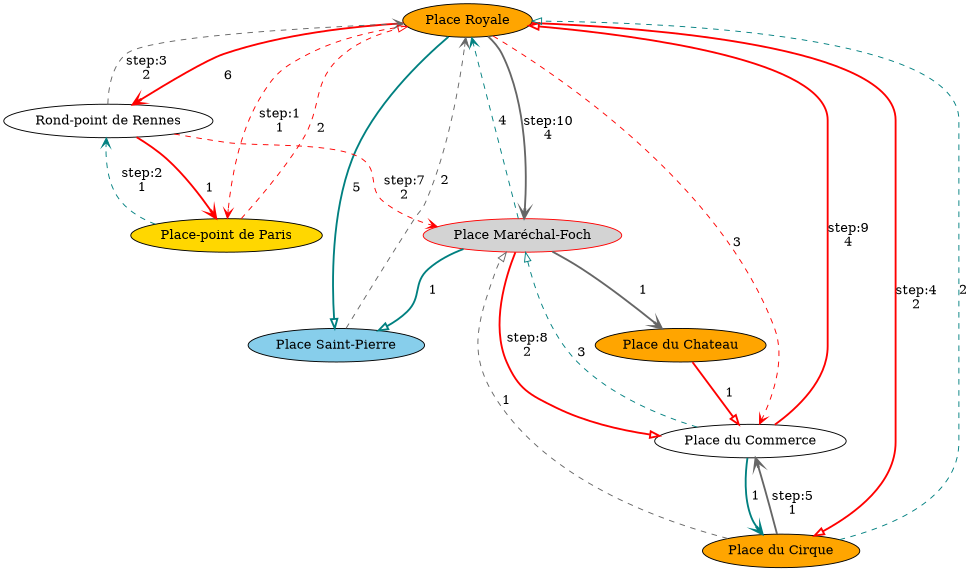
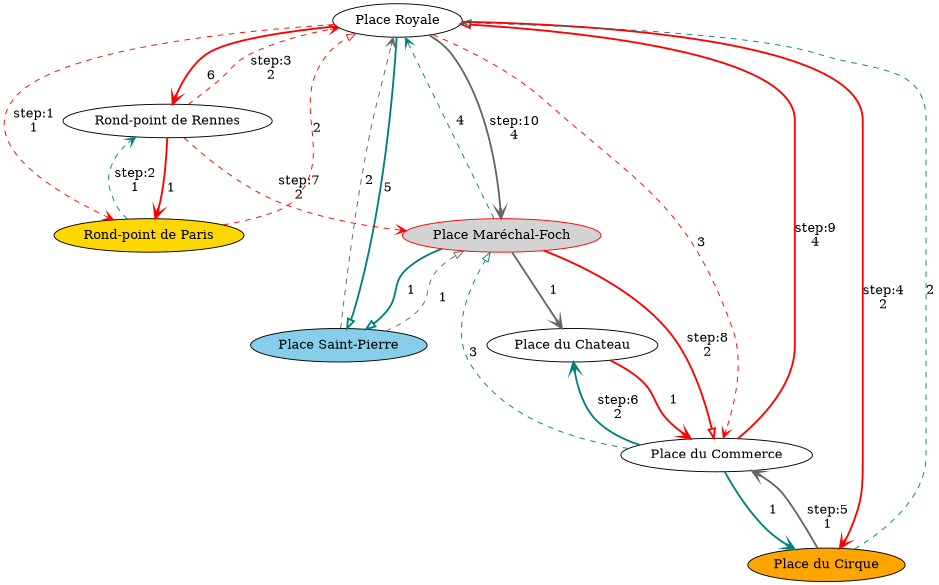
node "Place Royale": fillcolor orange -> white
edge "Rond-point de Rennes" -> "Place Royale": color gray40 -> red
edge "Place Royale" -> "Place du Cirque": arrowhead onormal -> vee
node "Place-point de Paris": label "Place-point de Paris" -> "Rond-point de Paris"
node "Place du Chateau": fillcolor orange -> white
edge "Place du Chateau" -> "Place du Commerce": arrowhead onormal -> vee
edge "Place du Commerce" -> "Place du Chateau": added, label "step:6 2"
edge "Place du Cirque" -> "Place Maréchal-Foch": now "Place Saint-Pierre" -> "Place Maréchal-Foch"
